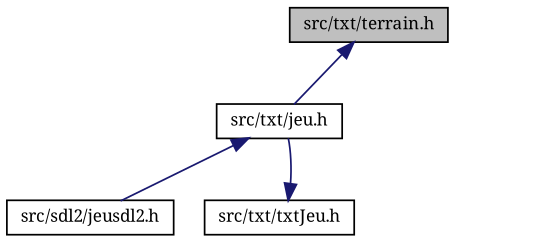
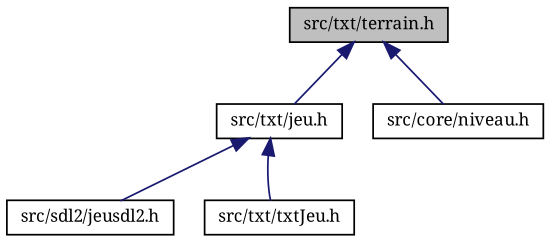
node "src/core/niveau.h": added
edge "src/txt/jeu.h" -> "src/txt/txtJeu.h": reversed
